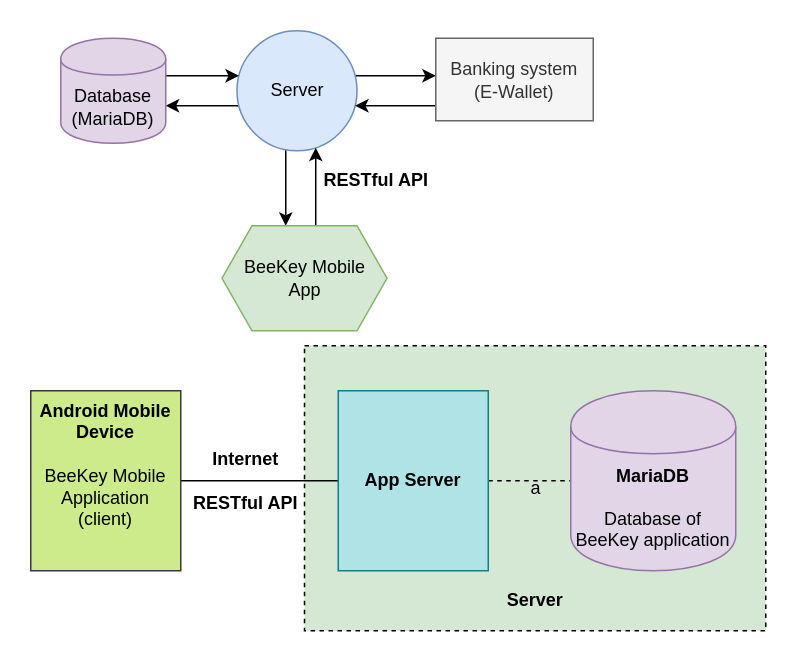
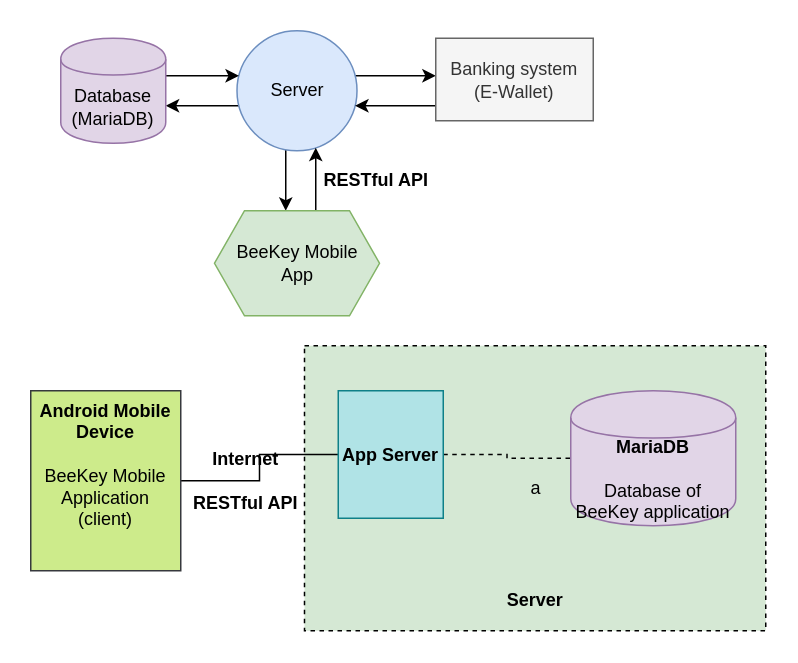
node "BeeKey Mobile App": moved (305, 278) -> (297, 263)
node "App Server": size 150x180 -> 105x128
node "MariaDB Database of BeeKey application": size 165x180 -> 165x135
